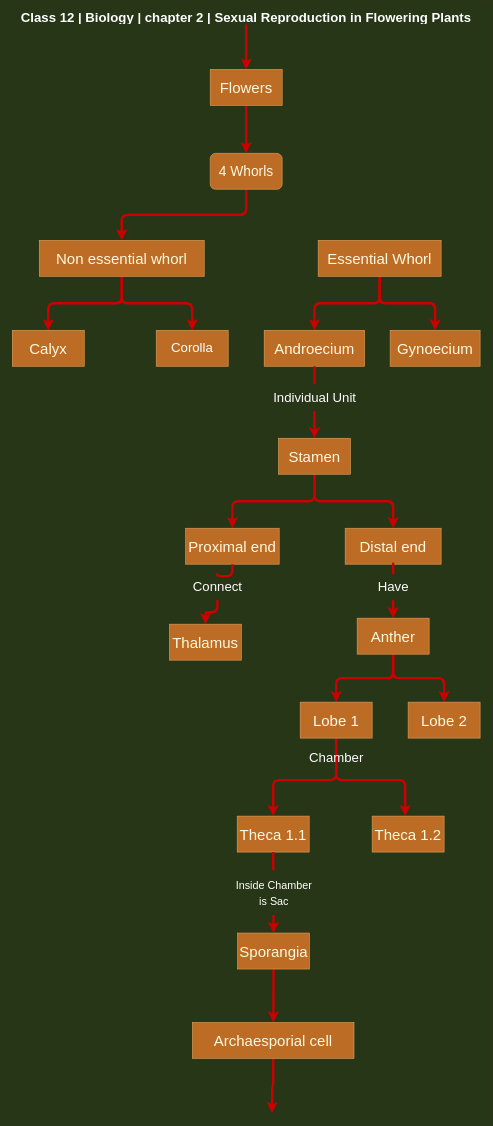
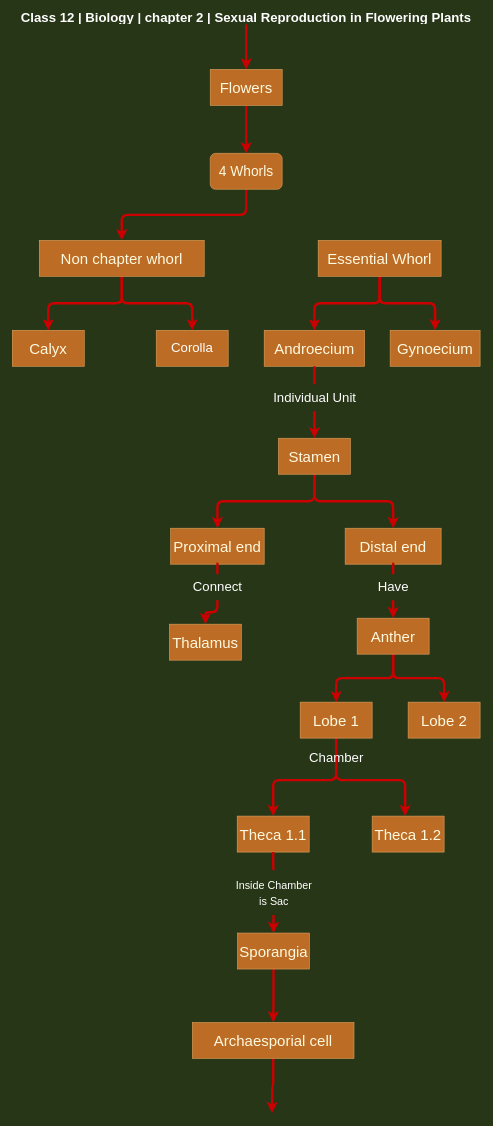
node "Non essential whorl": label "Non essential whorl" -> "Non chapter whorl"
node "Proximal end": moved (233, 546) -> (218, 546)
